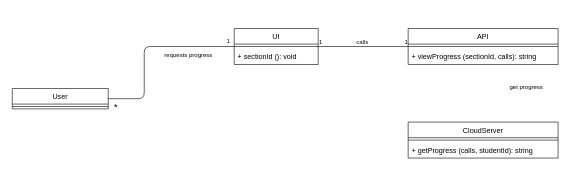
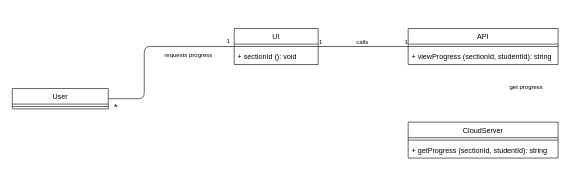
node "+ viewProgress (sectionId, calls): string": label "+ viewProgress (sectionId, calls): string" -> "+ viewProgress (sectionId, studentId): string"
node "+ getProgress (calls, studentId): string": label "+ getProgress (calls, studentId): string" -> "+ getProgress (sectionId, studentId): string"
